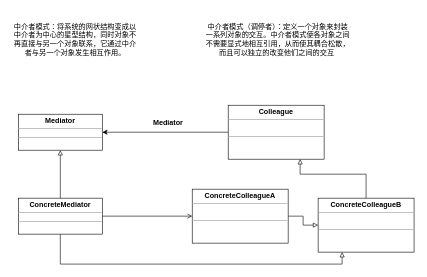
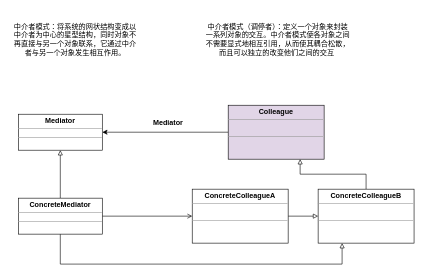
node "Colleague": fillcolor #ffffff -> #e1d5e7
node "ConcreteColleagueB": moved (366, 225) -> (366, 216)
